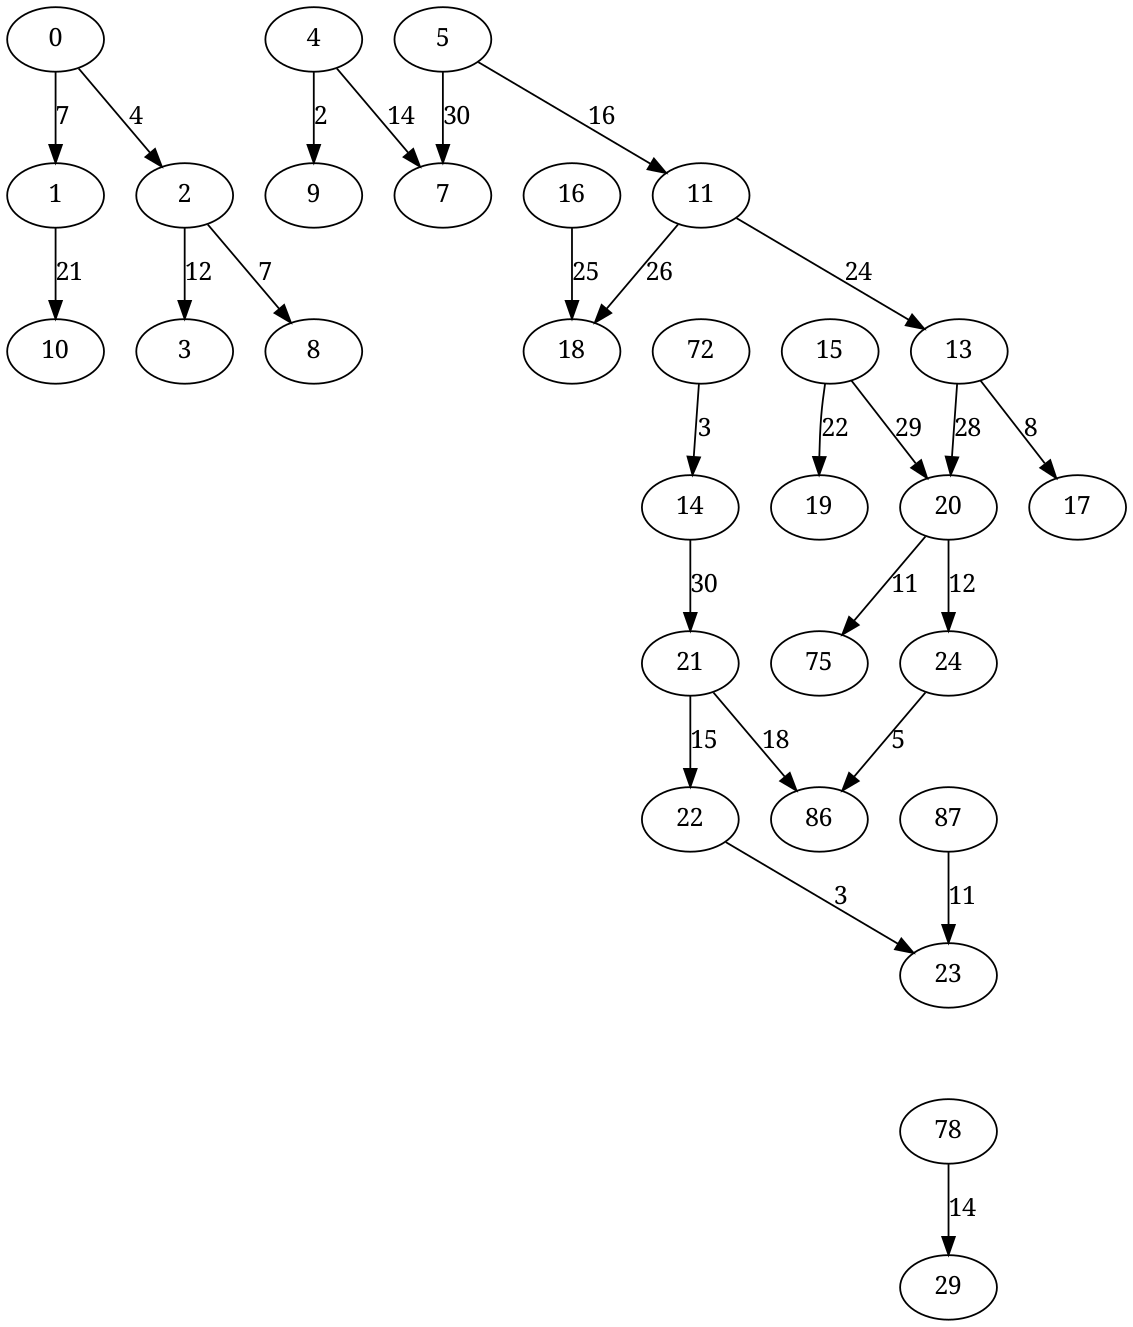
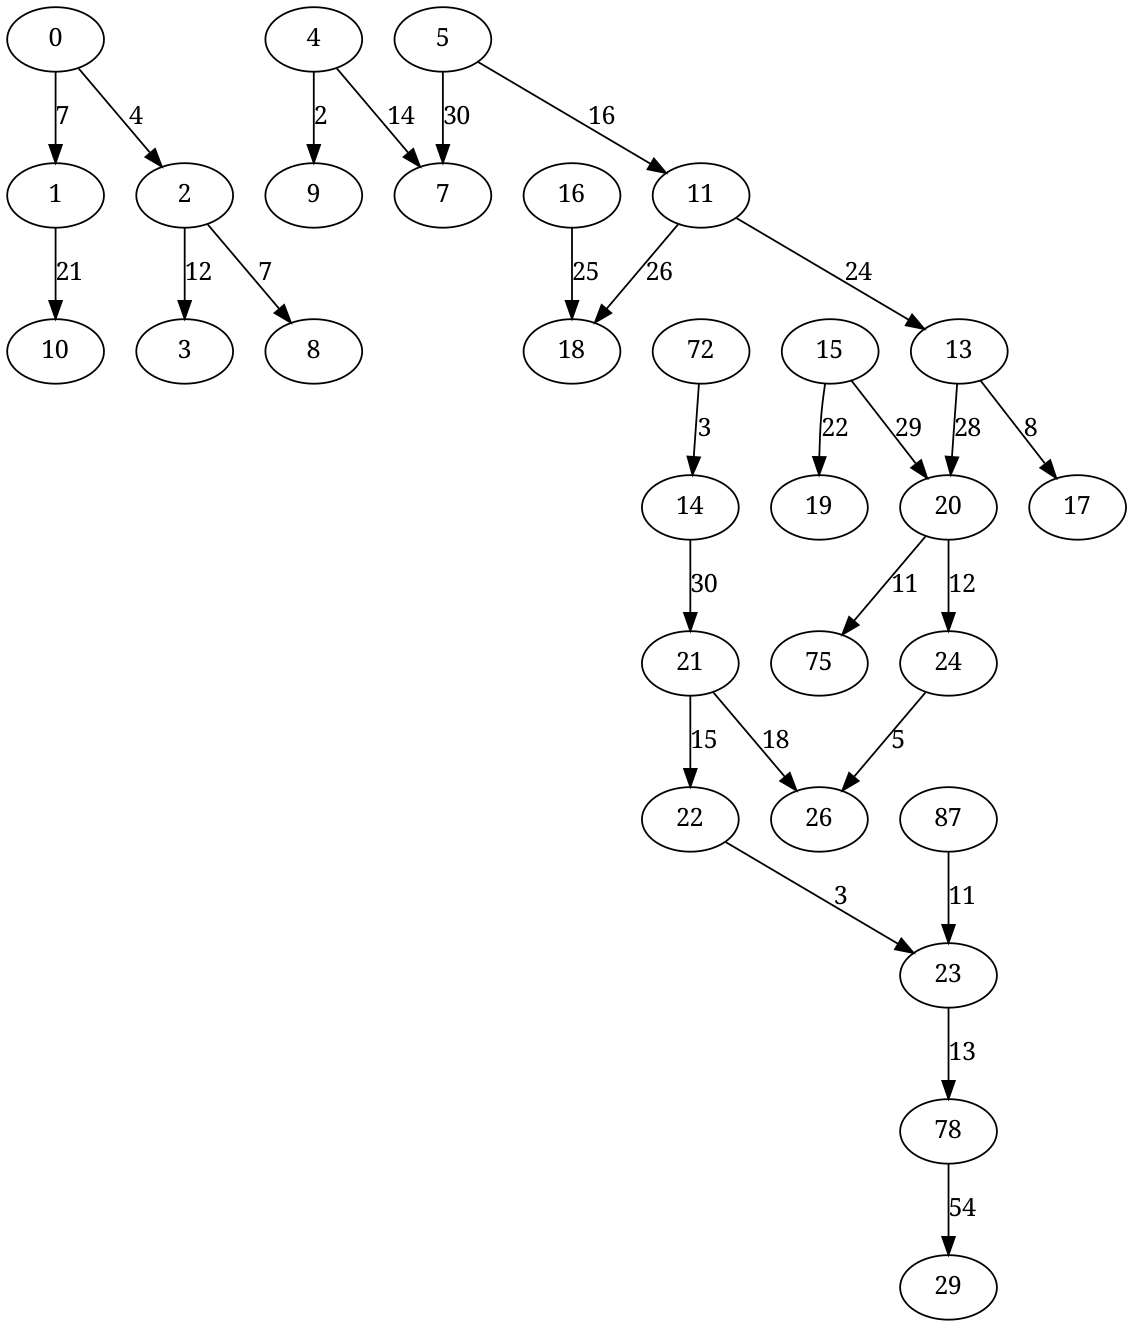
node "86": label "86" -> "26"
edge "23" -> "78": added, label "13"
edge "78" -> "29": label "14" -> "54"
